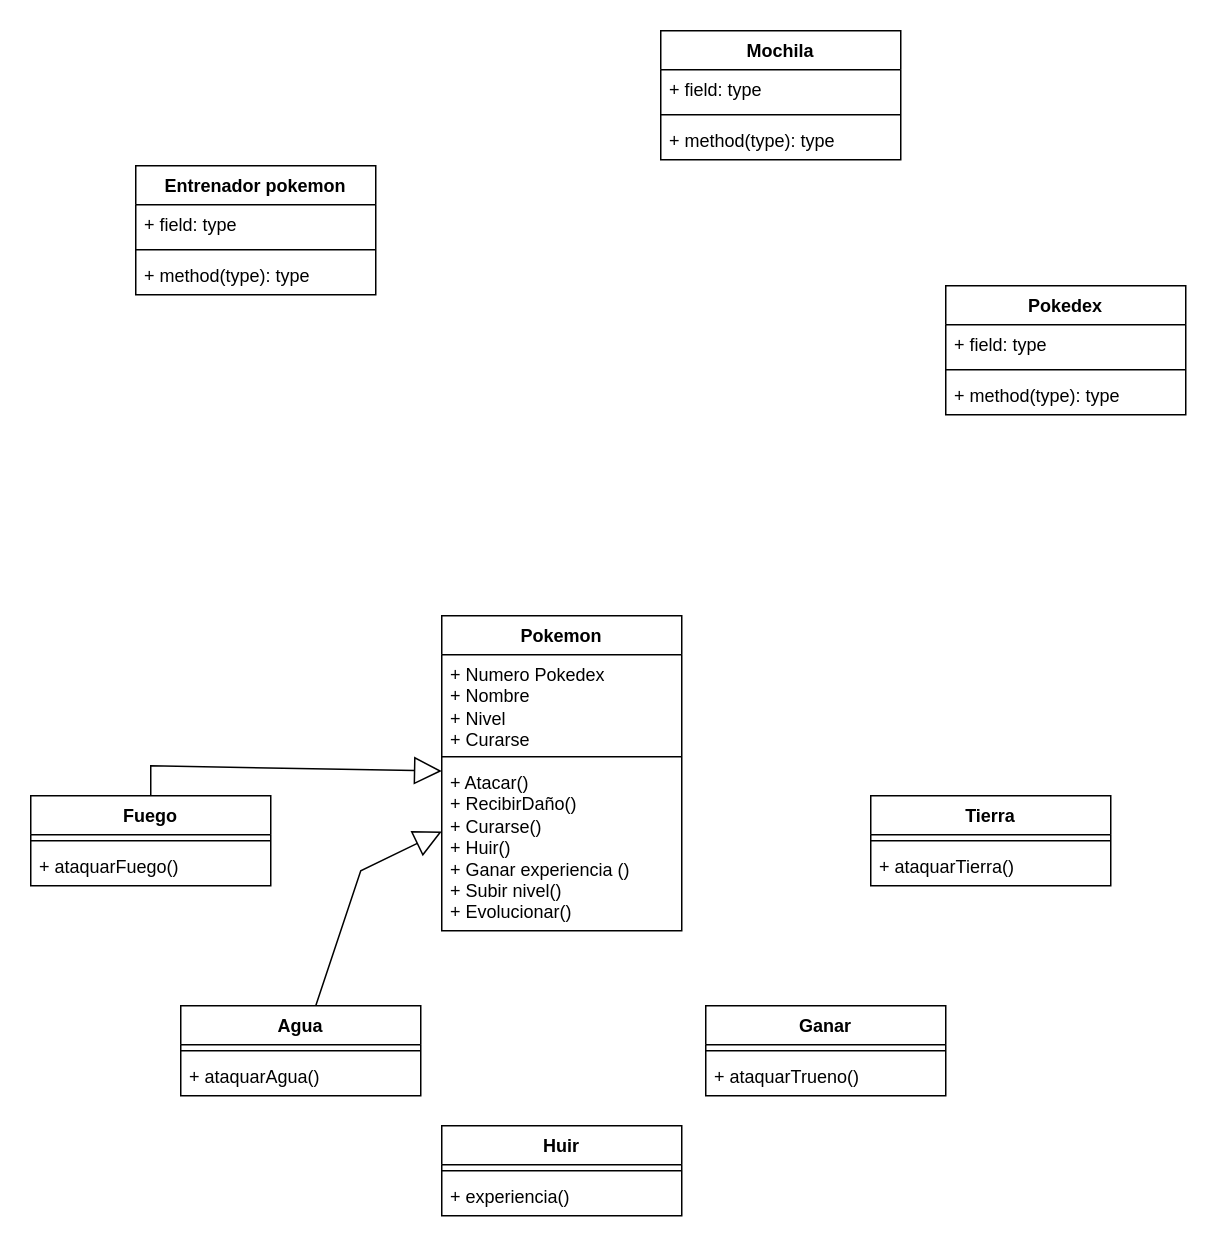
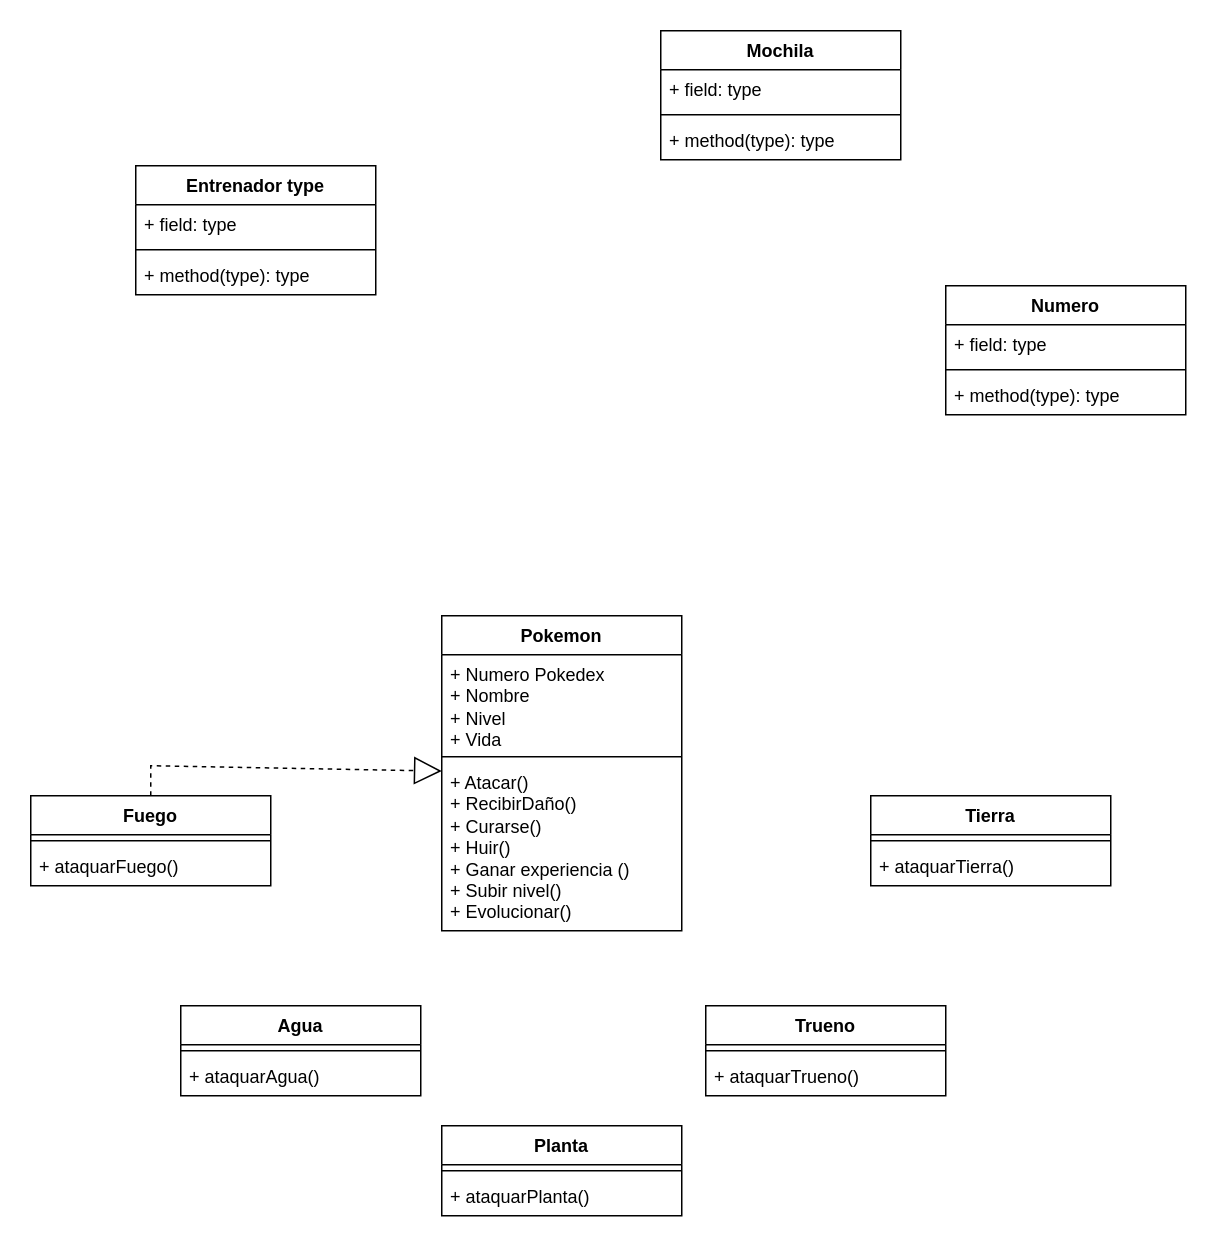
node "Entrenador pokemon": label "Entrenador pokemon" -> "Entrenador type"
node "Pokedex": label "Pokedex" -> "Numero"
node "+ Numero Pokedex + Nombre + Nivel + Curarse": label "+ Numero Pokedex + Nombre + Nivel + Curarse" -> "+ Numero Pokedex + Nombre + Nivel + Vida"
edge "Fuego" -> "Pokemon": style solid -> dashed
edge "Agua" -> "Pokemon": removed
node "Ganar": label "Ganar" -> "Trueno"
node "Huir": label "Huir" -> "Planta"
node "+ experiencia()": label "+ experiencia()" -> "+ ataquarPlanta()"
